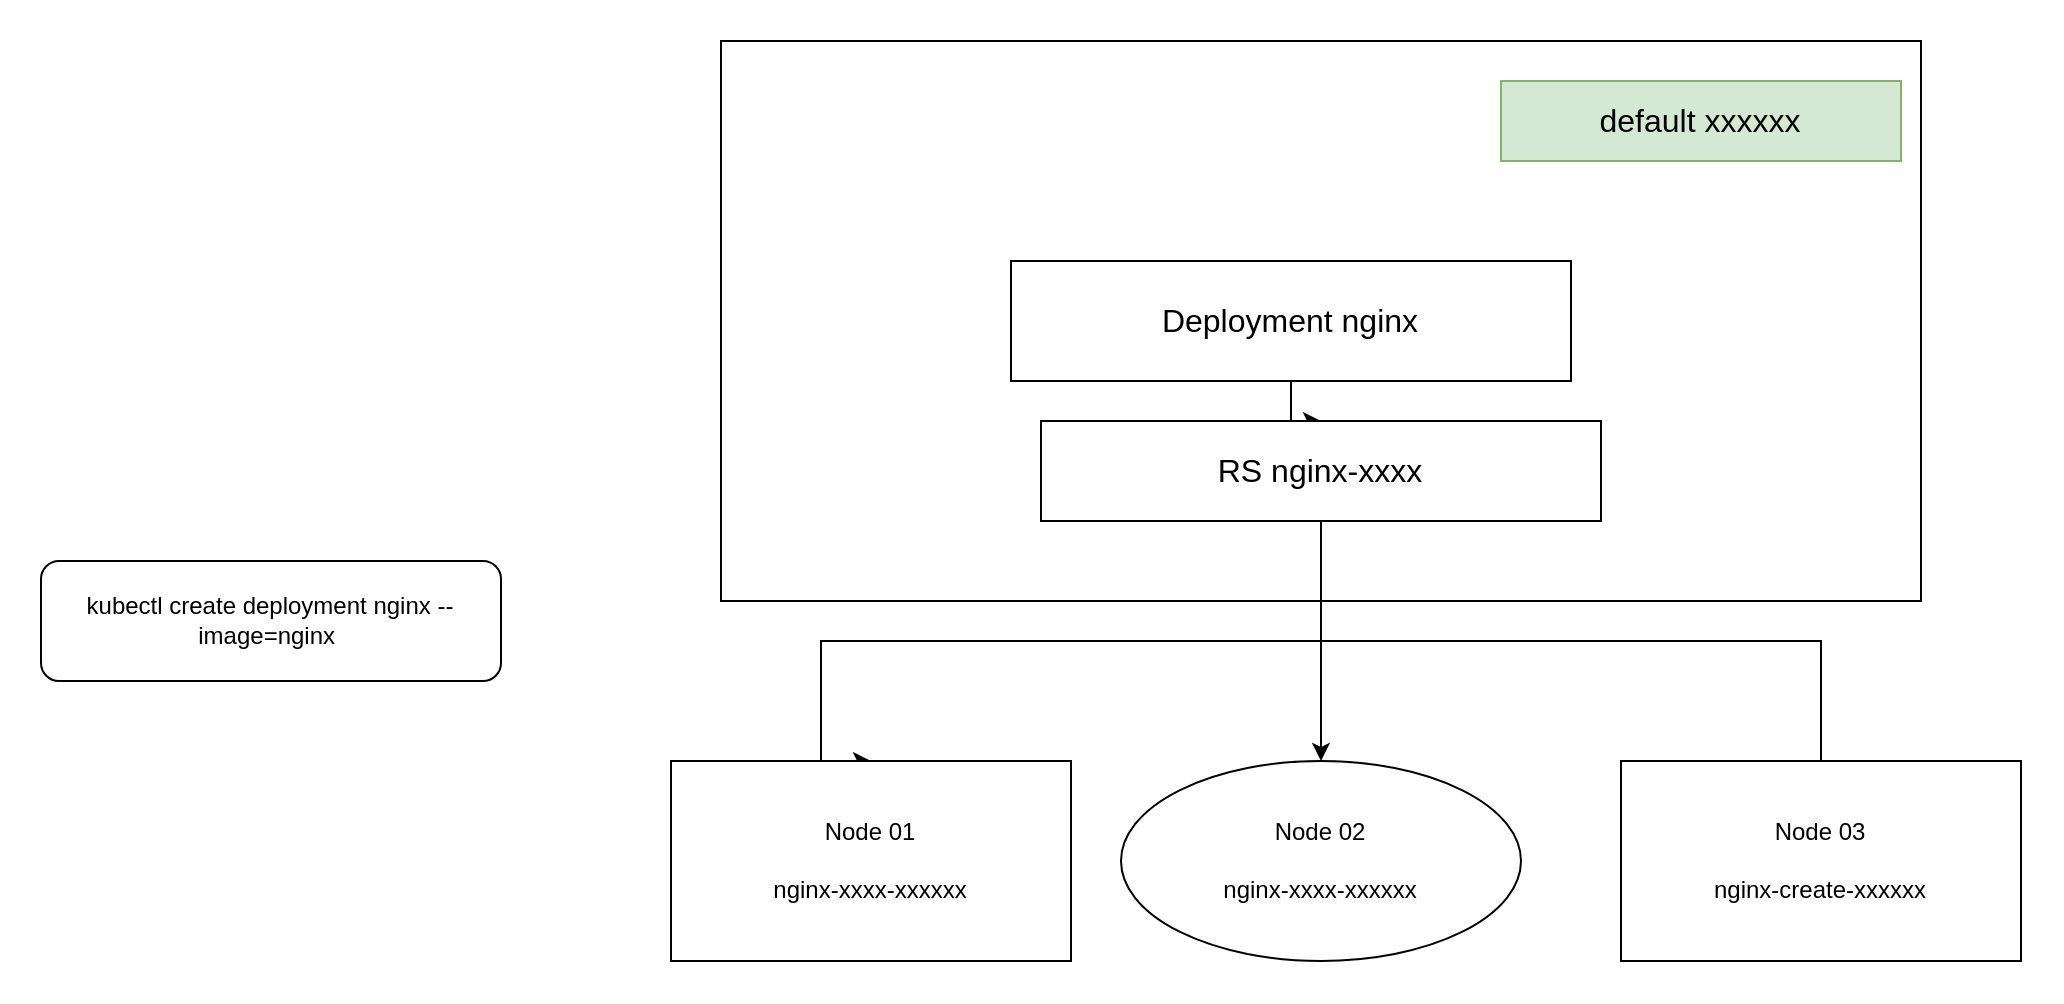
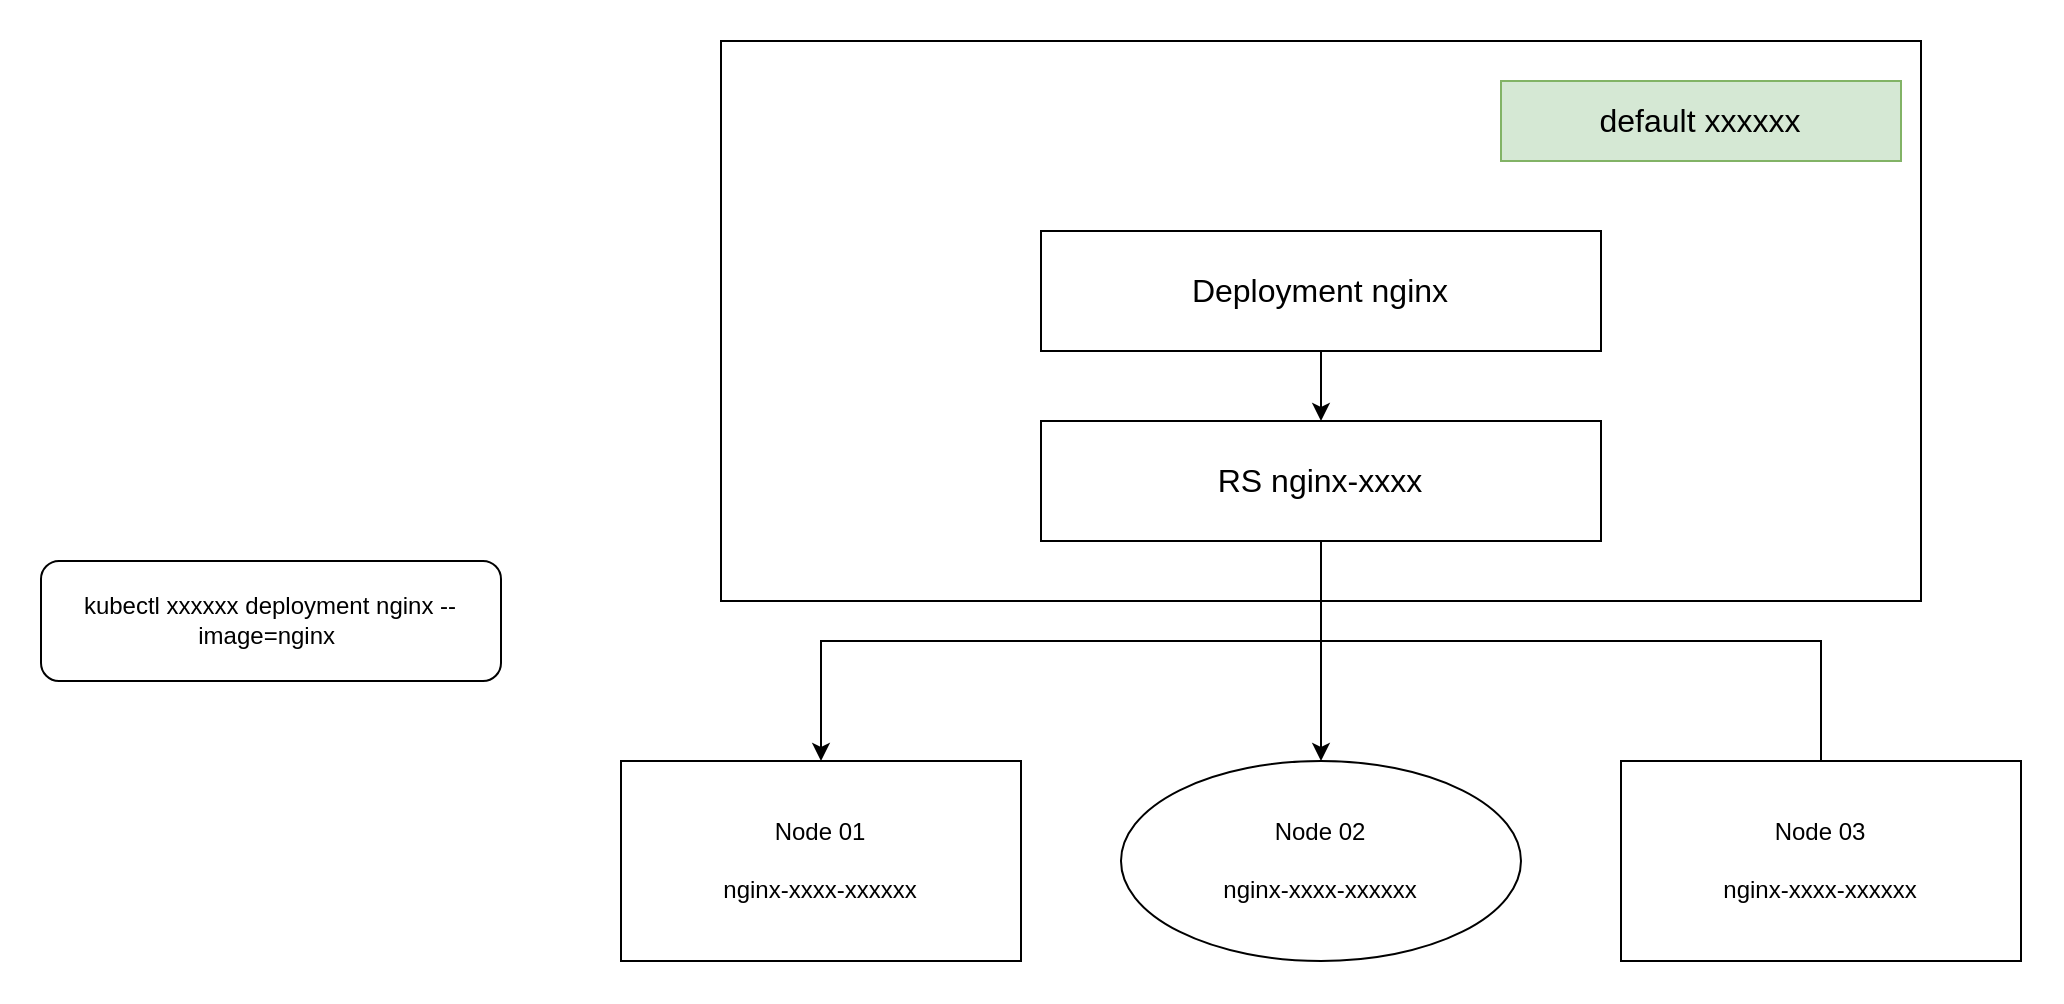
node "Deployment nginx": moved (1291, 321) -> (1321, 291)
node "RS nginx-xxxx": size 560x100 -> 560x120
node "kubectl create deployment nginx --image=nginx": label "kubectl create deployment nginx --image=nginx" -> "kubectl xxxxxx deployment nginx --image=nginx"
node "Node 01 nginx-xxxx-xxxxxx": moved (871, 861) -> (821, 861)
node "Node 03 nginx-create-xxxxxx": label "Node 03 nginx-create-xxxxxx" -> "Node 03 nginx-xxxx-xxxxxx"
